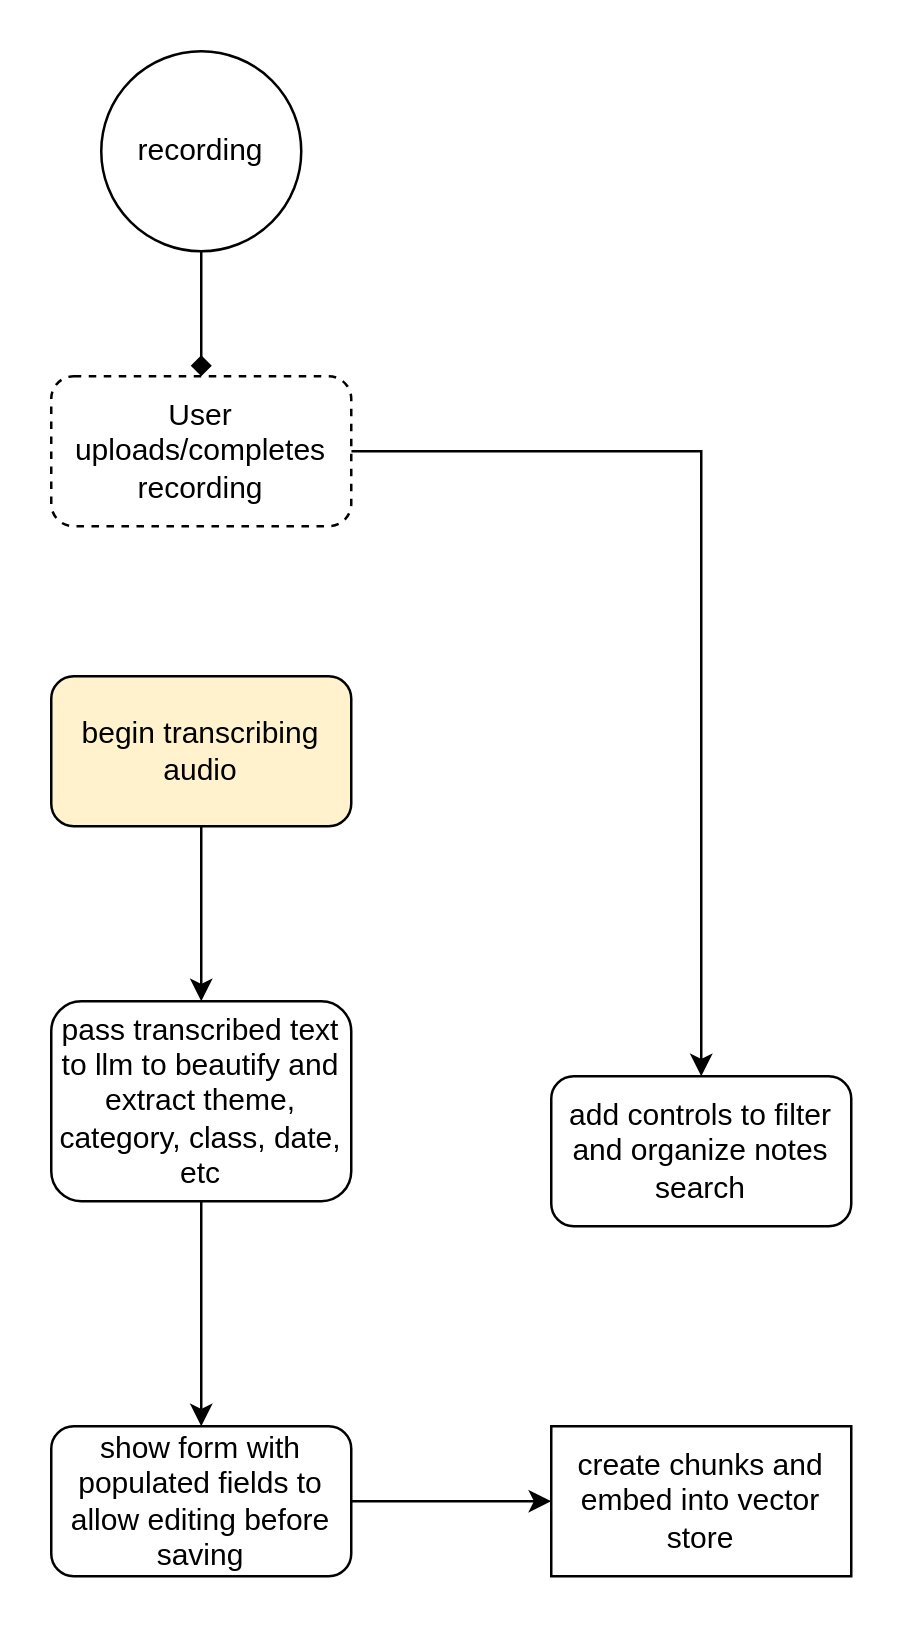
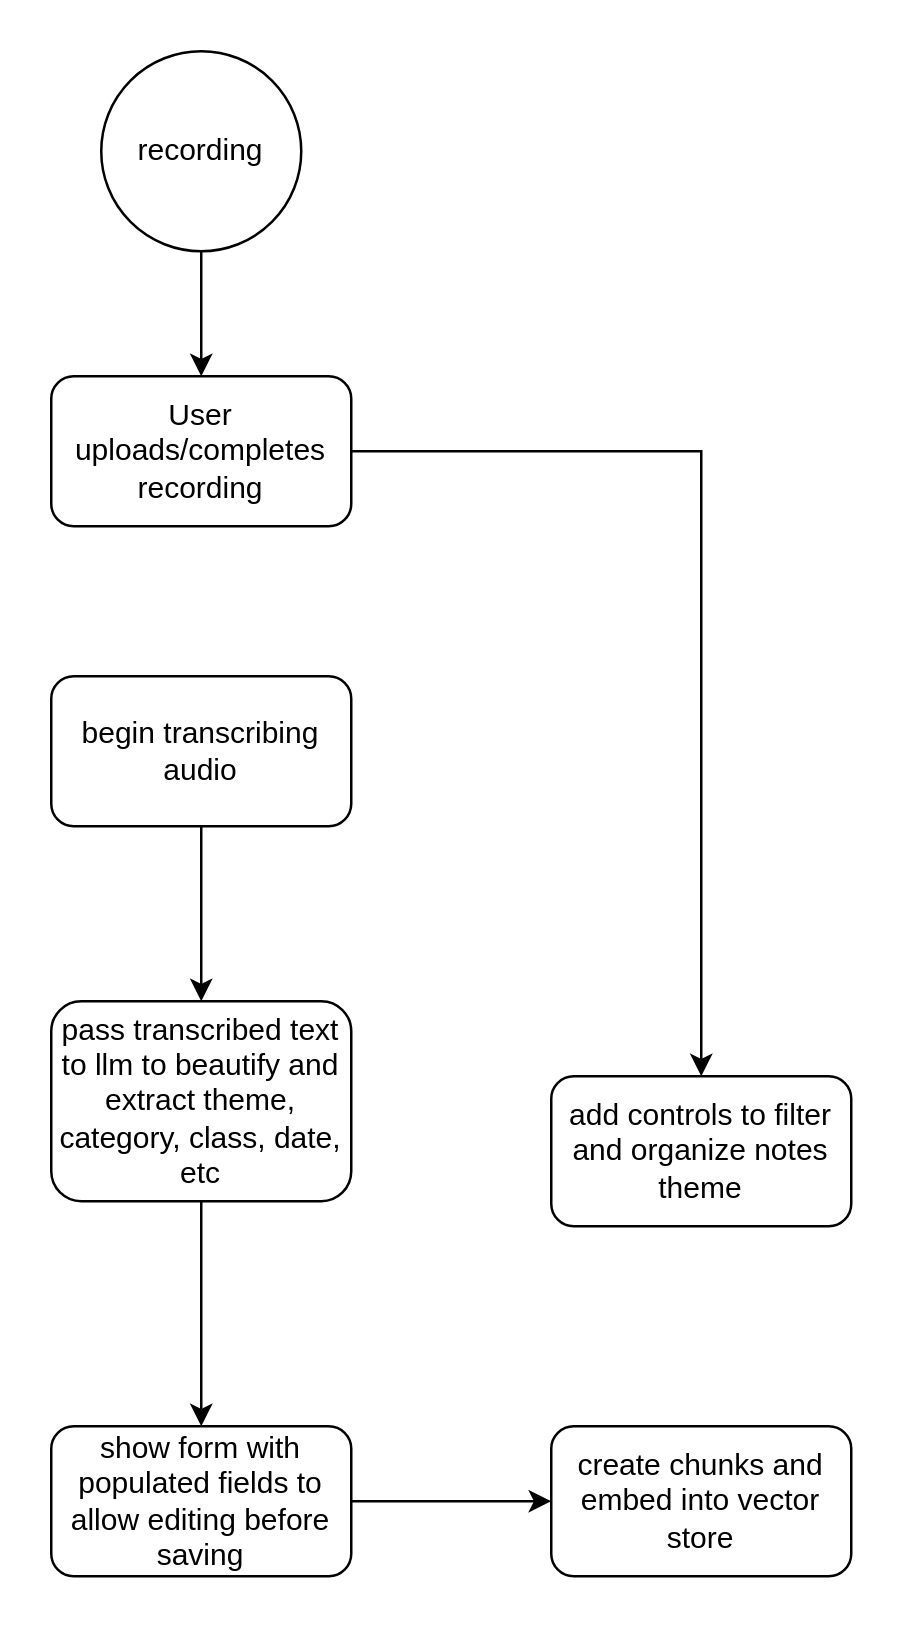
edge "recording" -> "User uploads/completes recording": arrowhead diamond -> classic
node "User uploads/completes recording": style dashed -> solid
node "begin transcribing audio": fillcolor #fff2cc -> #ffffff
node "add controls to filter and organize notes search": label "add controls to filter and organize notes search" -> "add controls to filter and organize notes theme"
node "create chunks and embed into vector store": shape rectangle -> rounded rectangle
